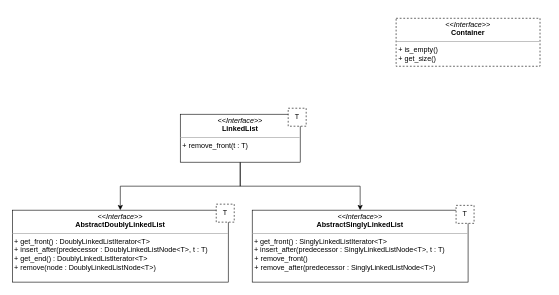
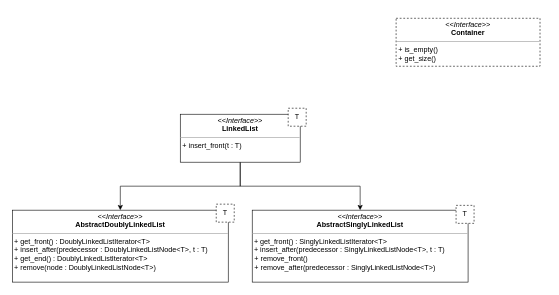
node "<<Interface>> LinkedList + remove_front(t : T)": label "<<Interface>> LinkedList + remove_front(t : T)" -> "<<Interface>> LinkedList + insert_front(t : T)"
